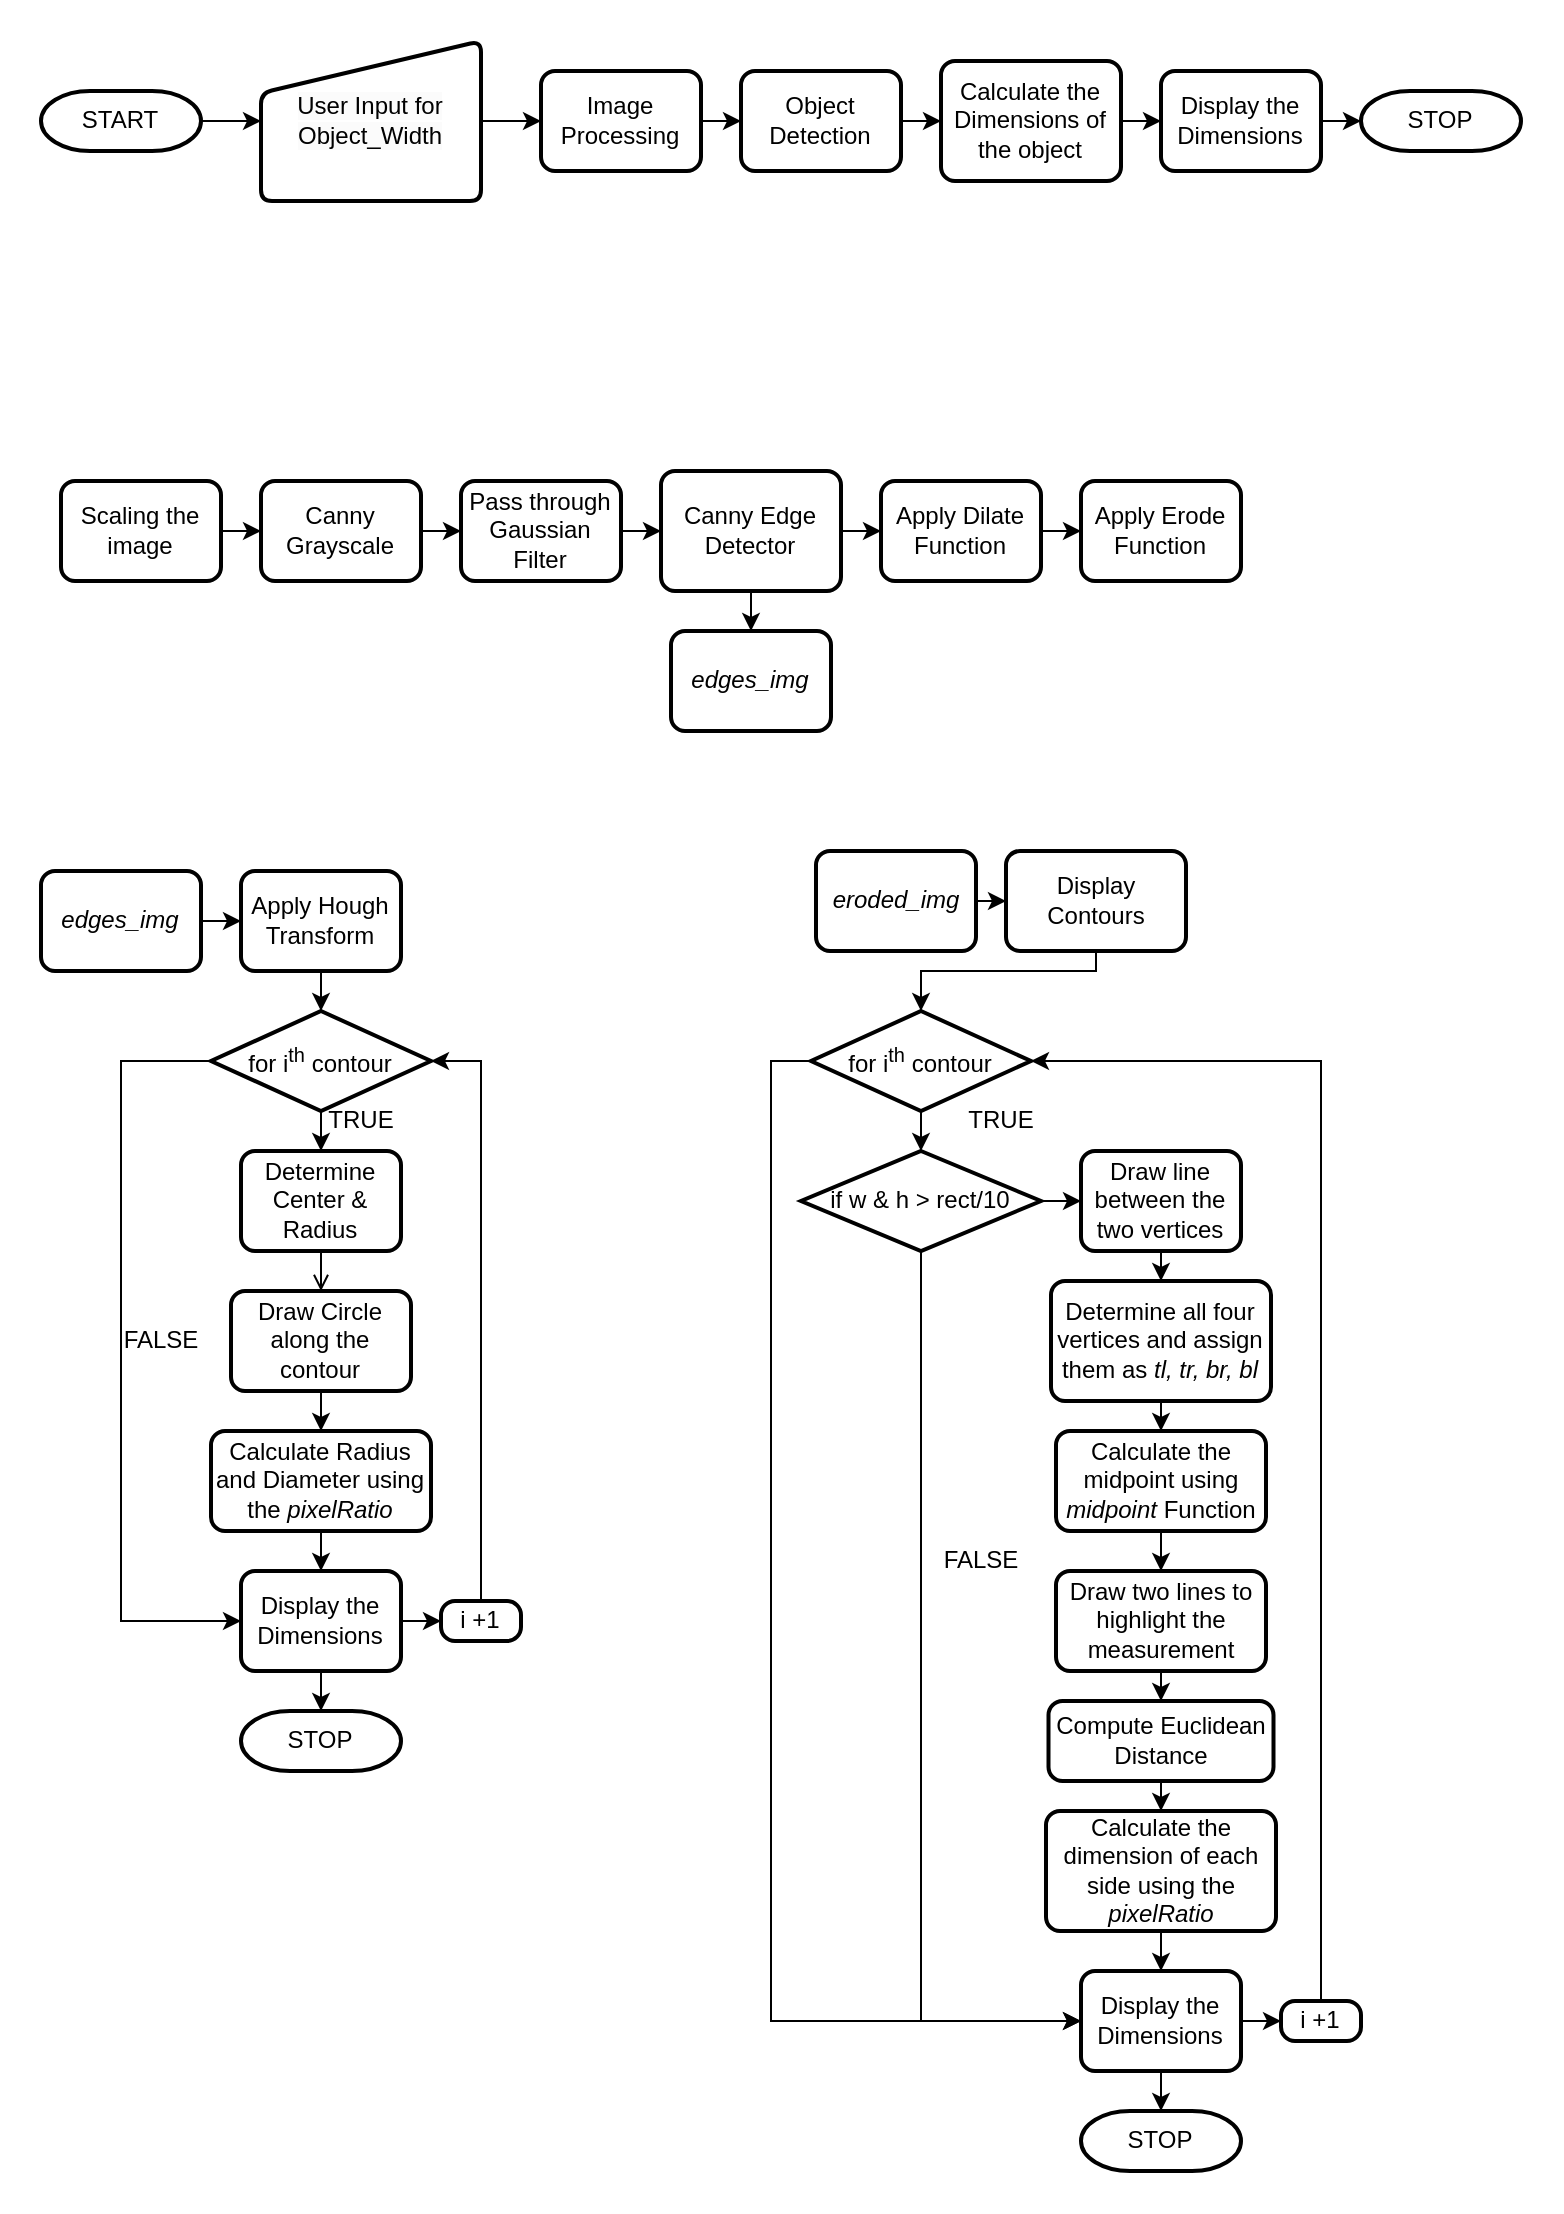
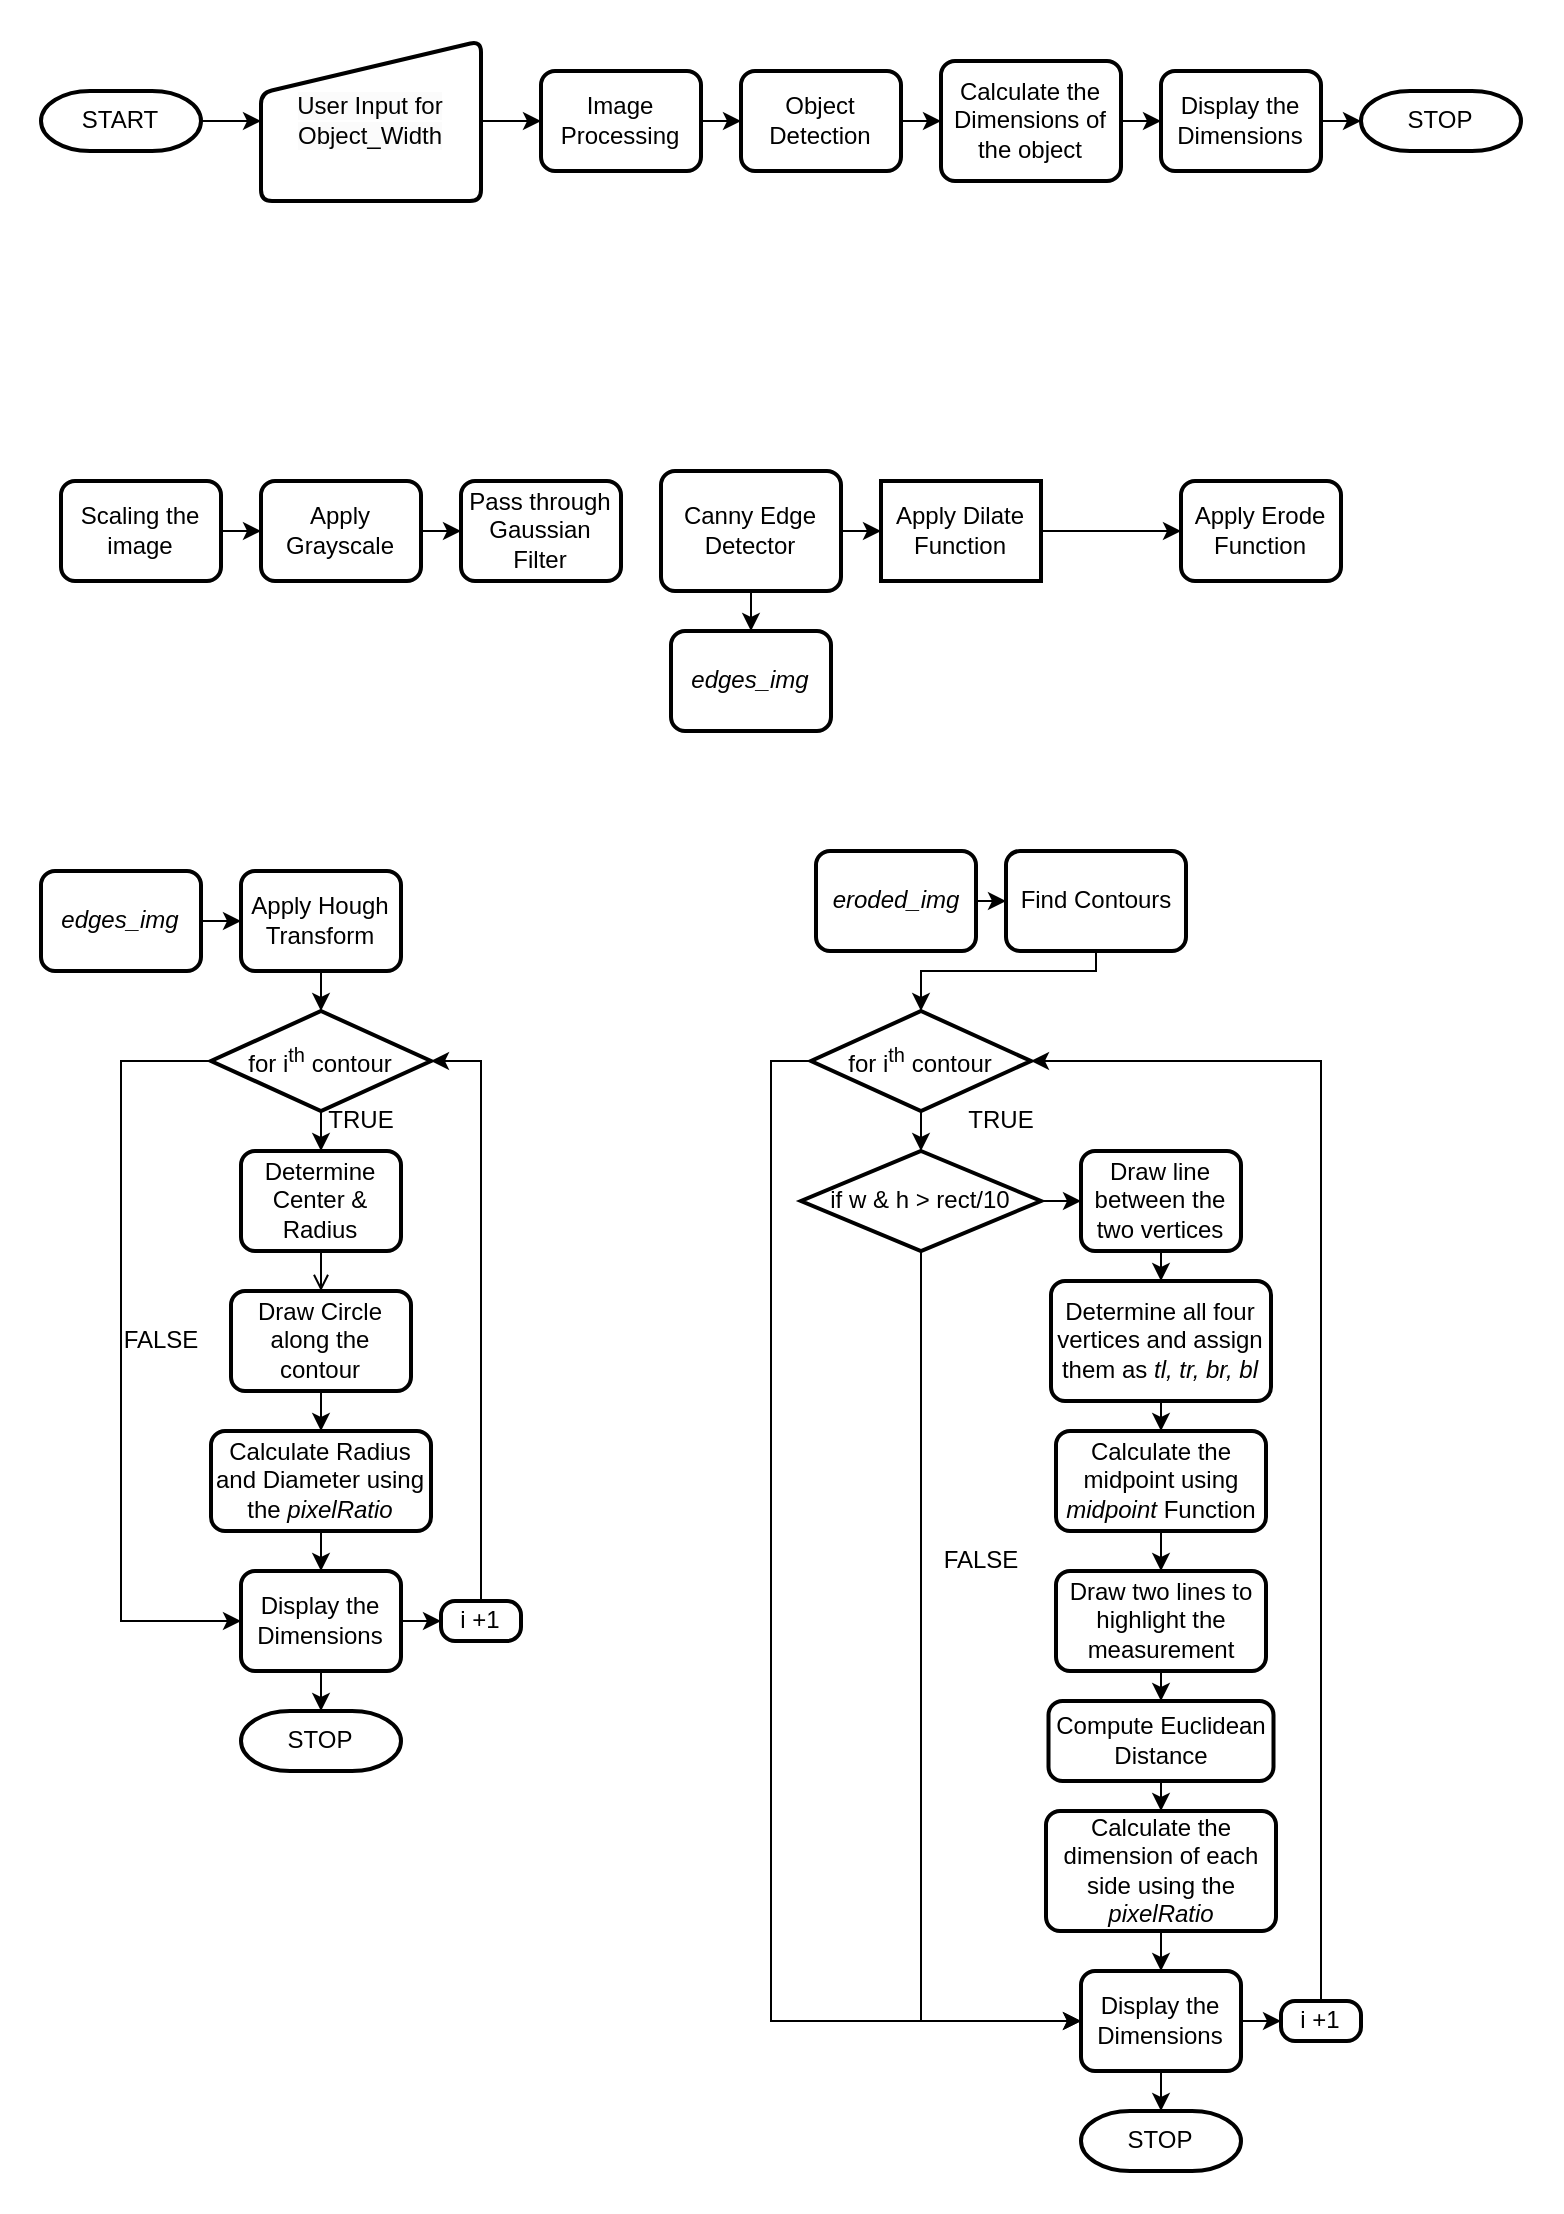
node "Canny Grayscale": label "Canny Grayscale" -> "Apply Grayscale"
edge "Pass through Gaussian Filter" -> "Canny Edge Detector": removed
node "Apply Dilate Function": shape rounded rectangle -> rectangle
node "Apply Erode Function": moved (1161, 531) -> (1261, 531)
node "Display Contours": label "Display Contours" -> "Find Contours"
